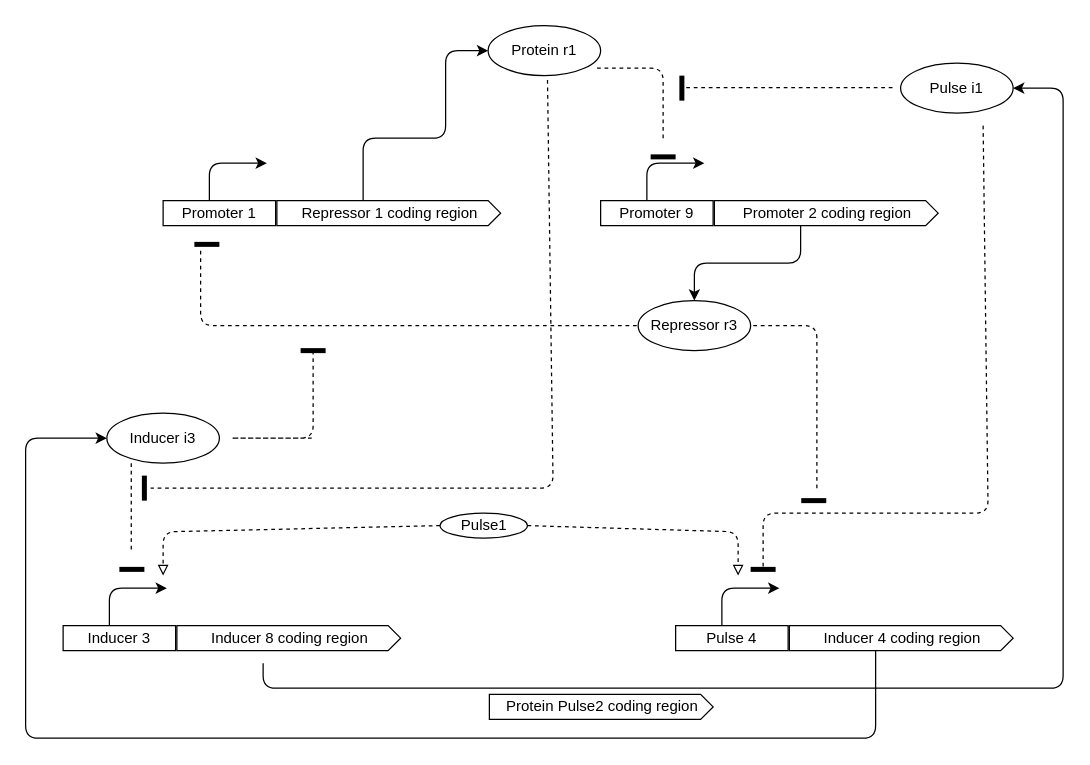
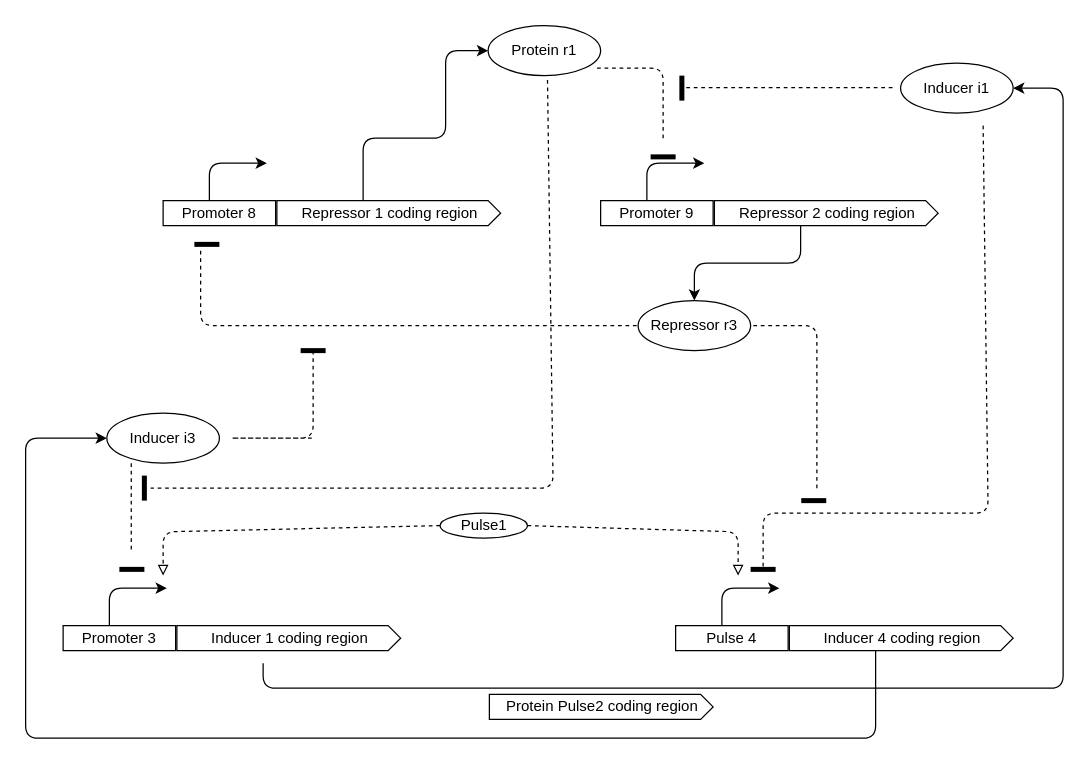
node "Pulse i1": label "Pulse i1" -> "Inducer i1"
node "Promoter 1": label "Promoter 1" -> "Promoter 8"
node "Promoter 2 coding region": label "Promoter 2 coding region" -> "Repressor 2 coding region"
node "Inducer 3": label "Inducer 3" -> "Promoter 3"
node "Inducer 8 coding region": label "Inducer 8 coding region" -> "Inducer 1 coding region"
